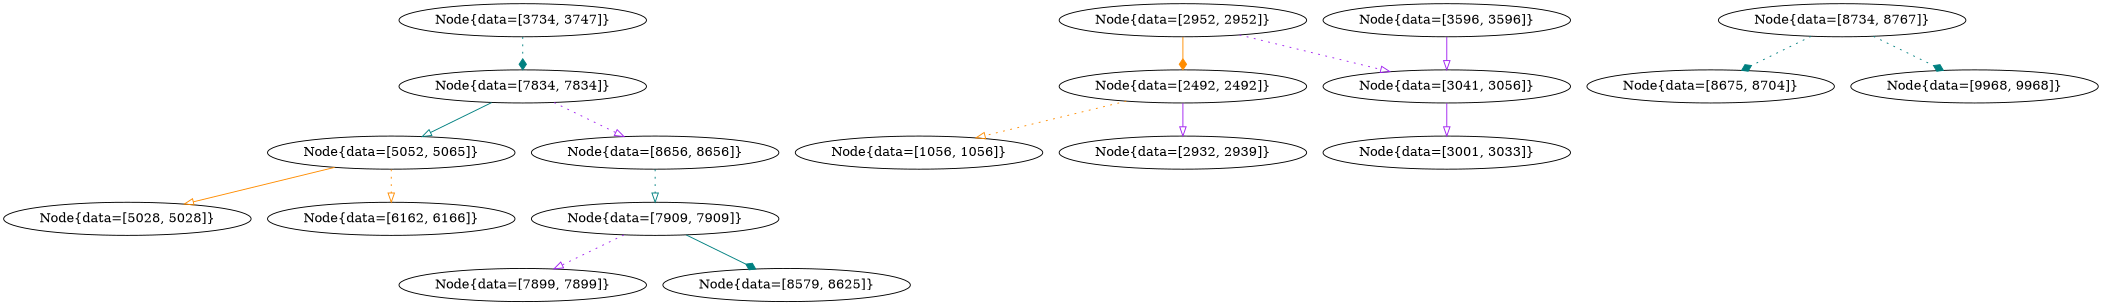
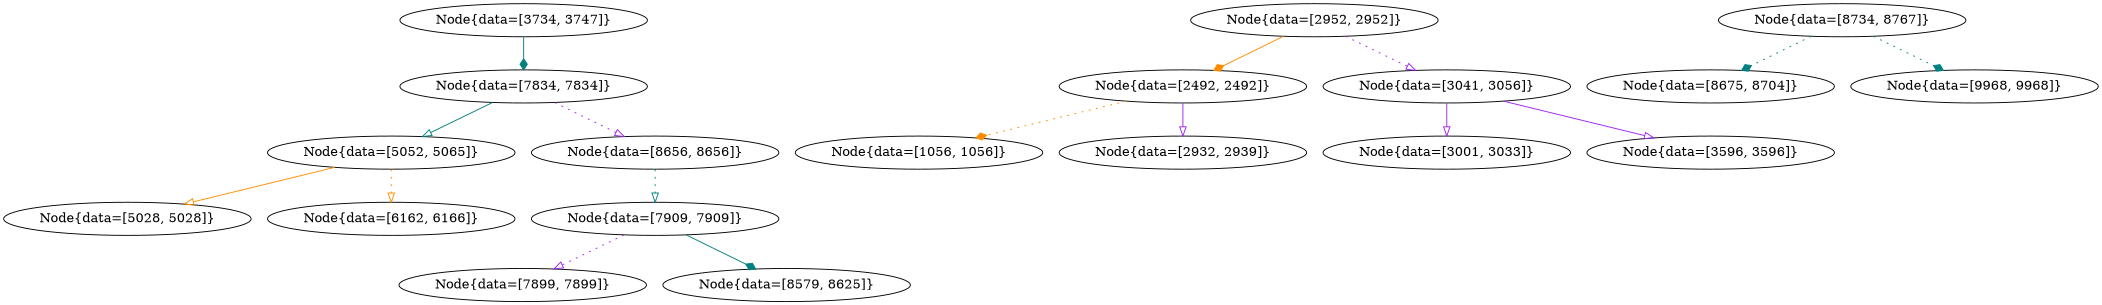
edge "Node{data=[3734, 3747]}" -> "Node{data=[7834, 7834]}": style dotted -> solid
edge "Node{data=[3596, 3596]}" -> "Node{data=[3041, 3056]}": reversed
edge "Node{data=[2492, 2492]}" -> "Node{data=[1056, 1056]}": arrowhead onormal -> diamond
